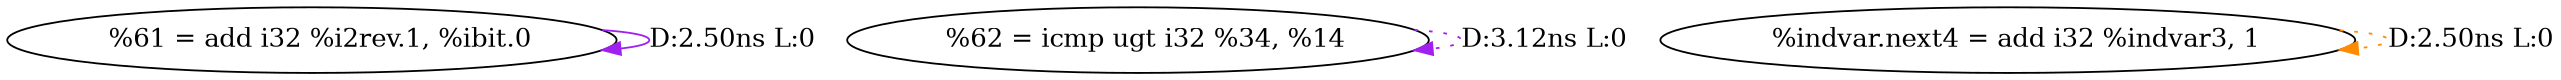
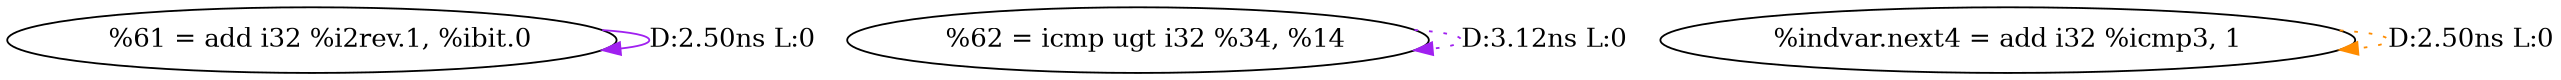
node "%indvar.next4 = add i32 %indvar3, 1": label "%indvar.next4 = add i32 %indvar3, 1" -> "%indvar.next4 = add i32 %icmp3, 1"
